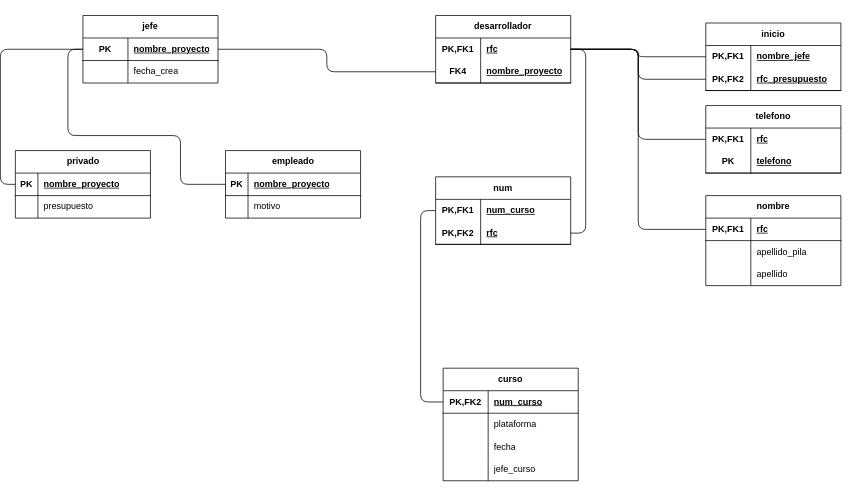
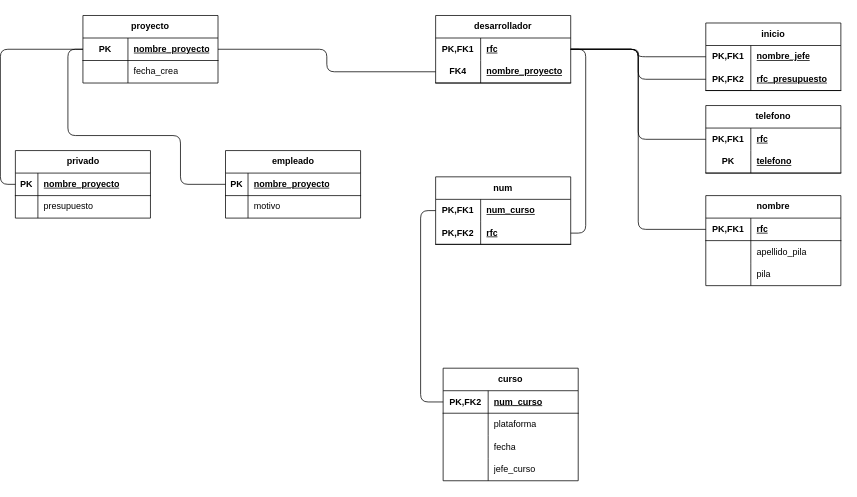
node "jefe": label "jefe" -> "proyecto"
node "apellido": label "apellido" -> "pila"
